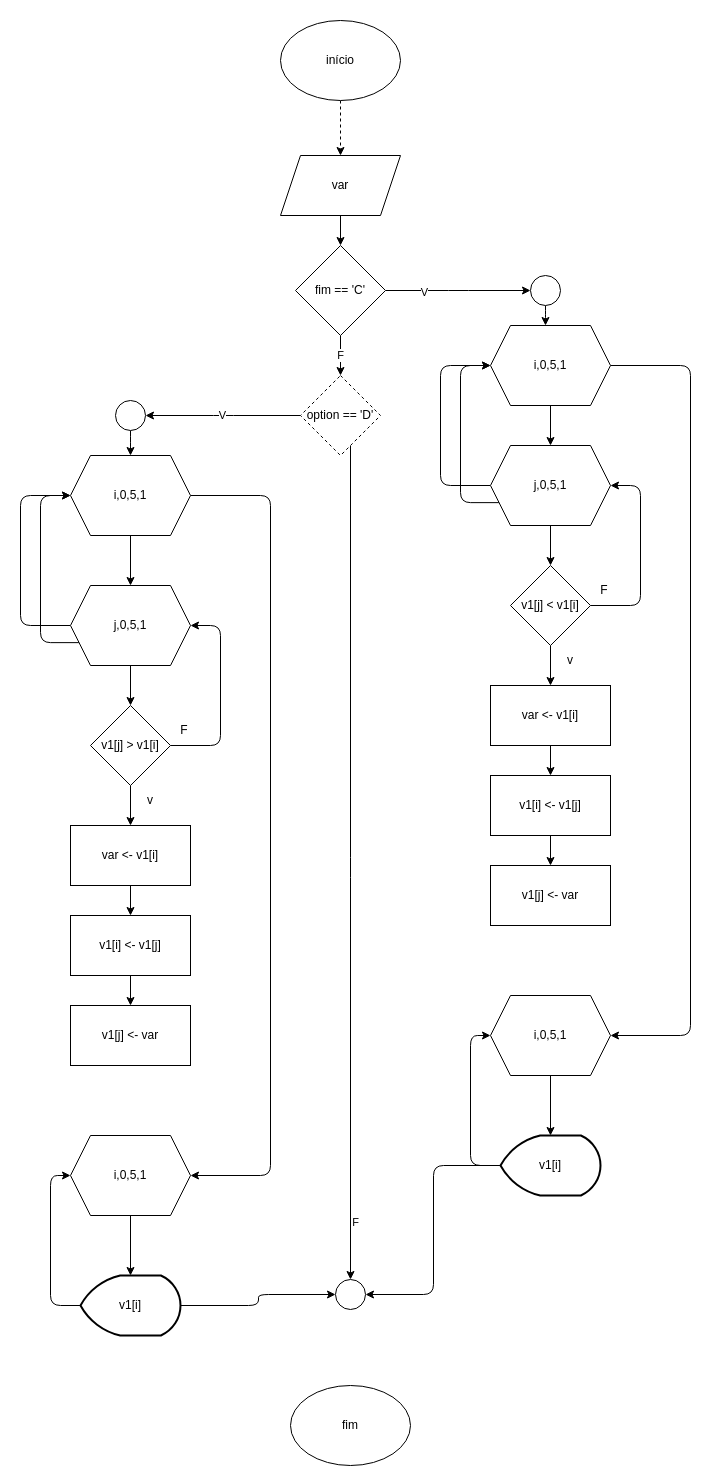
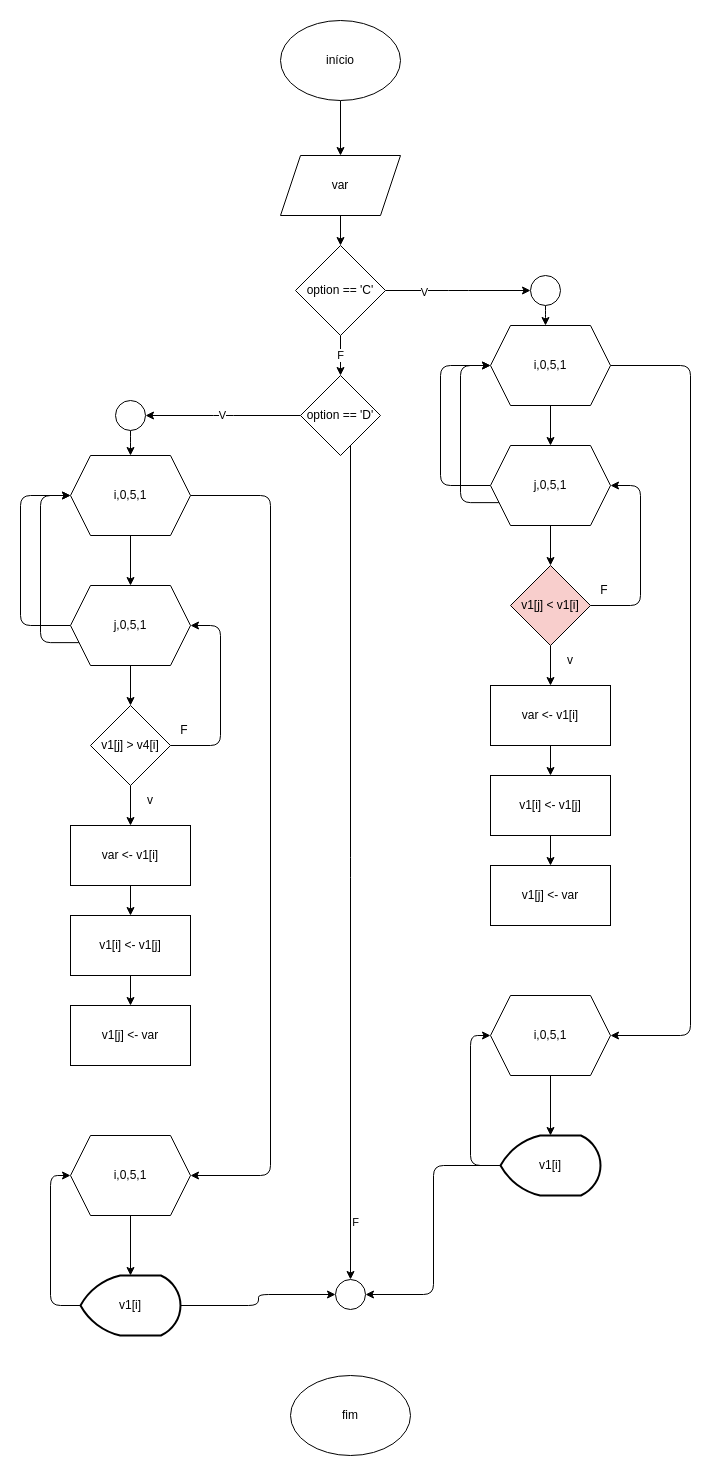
edge "início" -> "var": style dashed -> solid
node "fim == 'C'": label "fim == 'C'" -> "option == 'C'"
node "option == 'D'": style dashed -> solid
node "v1[j] < v1[i]": fillcolor #ffffff -> #f8cecc
node "v1[j] > v1[i]": label "v1[j] > v1[i]" -> "v1[j] > v4[i]"
node "fim": moved (351, 1426) -> (351, 1416)
